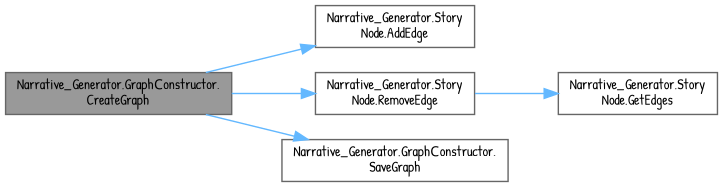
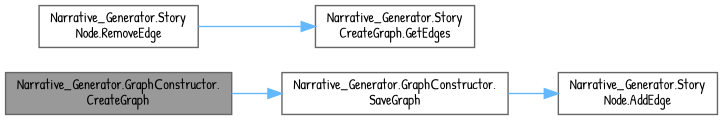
edge "Narrative_Generator.GraphСonstructor. CreateGraph" -> "Narrative_Generator.Story Node.AddEdge": now "Narrative_Generator.GraphСonstructor. SaveGraph" -> "Narrative_Generator.Story Node.AddEdge"
edge "Narrative_Generator.GraphСonstructor. CreateGraph" -> "Narrative_Generator.Story Node.RemoveEdge": removed
node "Narrative_Generator.Story Node.GetEdges": label "Narrative_Generator.Story Node.GetEdges" -> "Narrative_Generator.Story CreateGraph.GetEdges"
